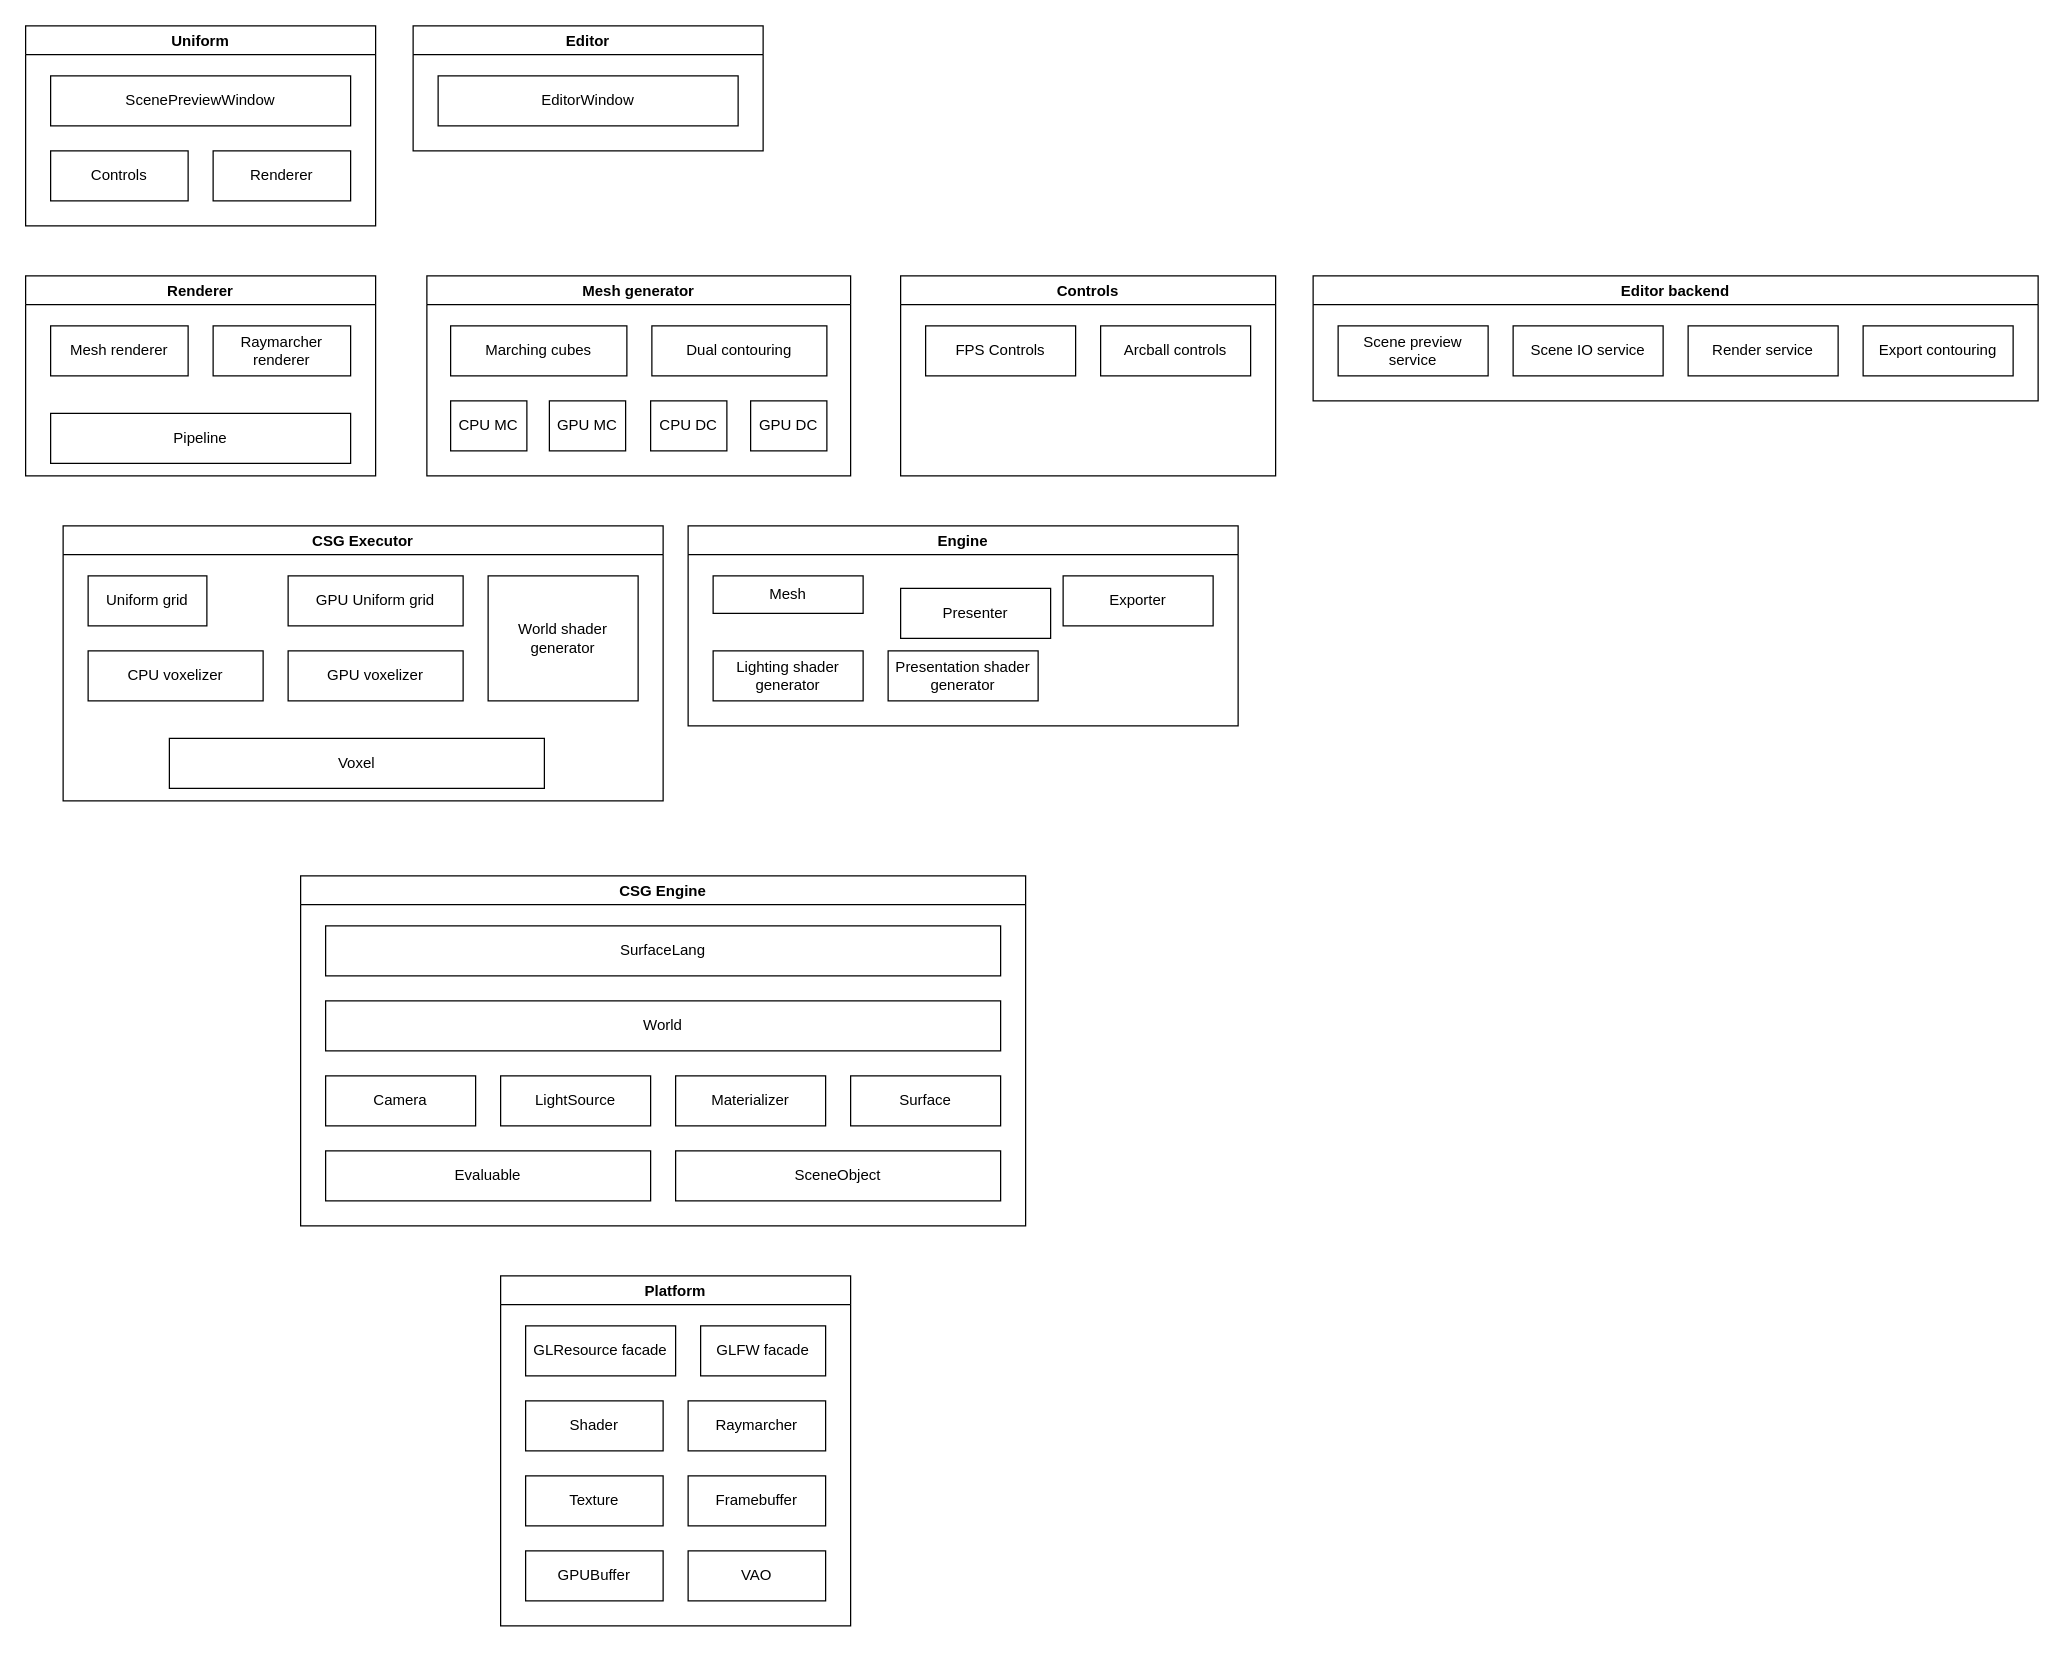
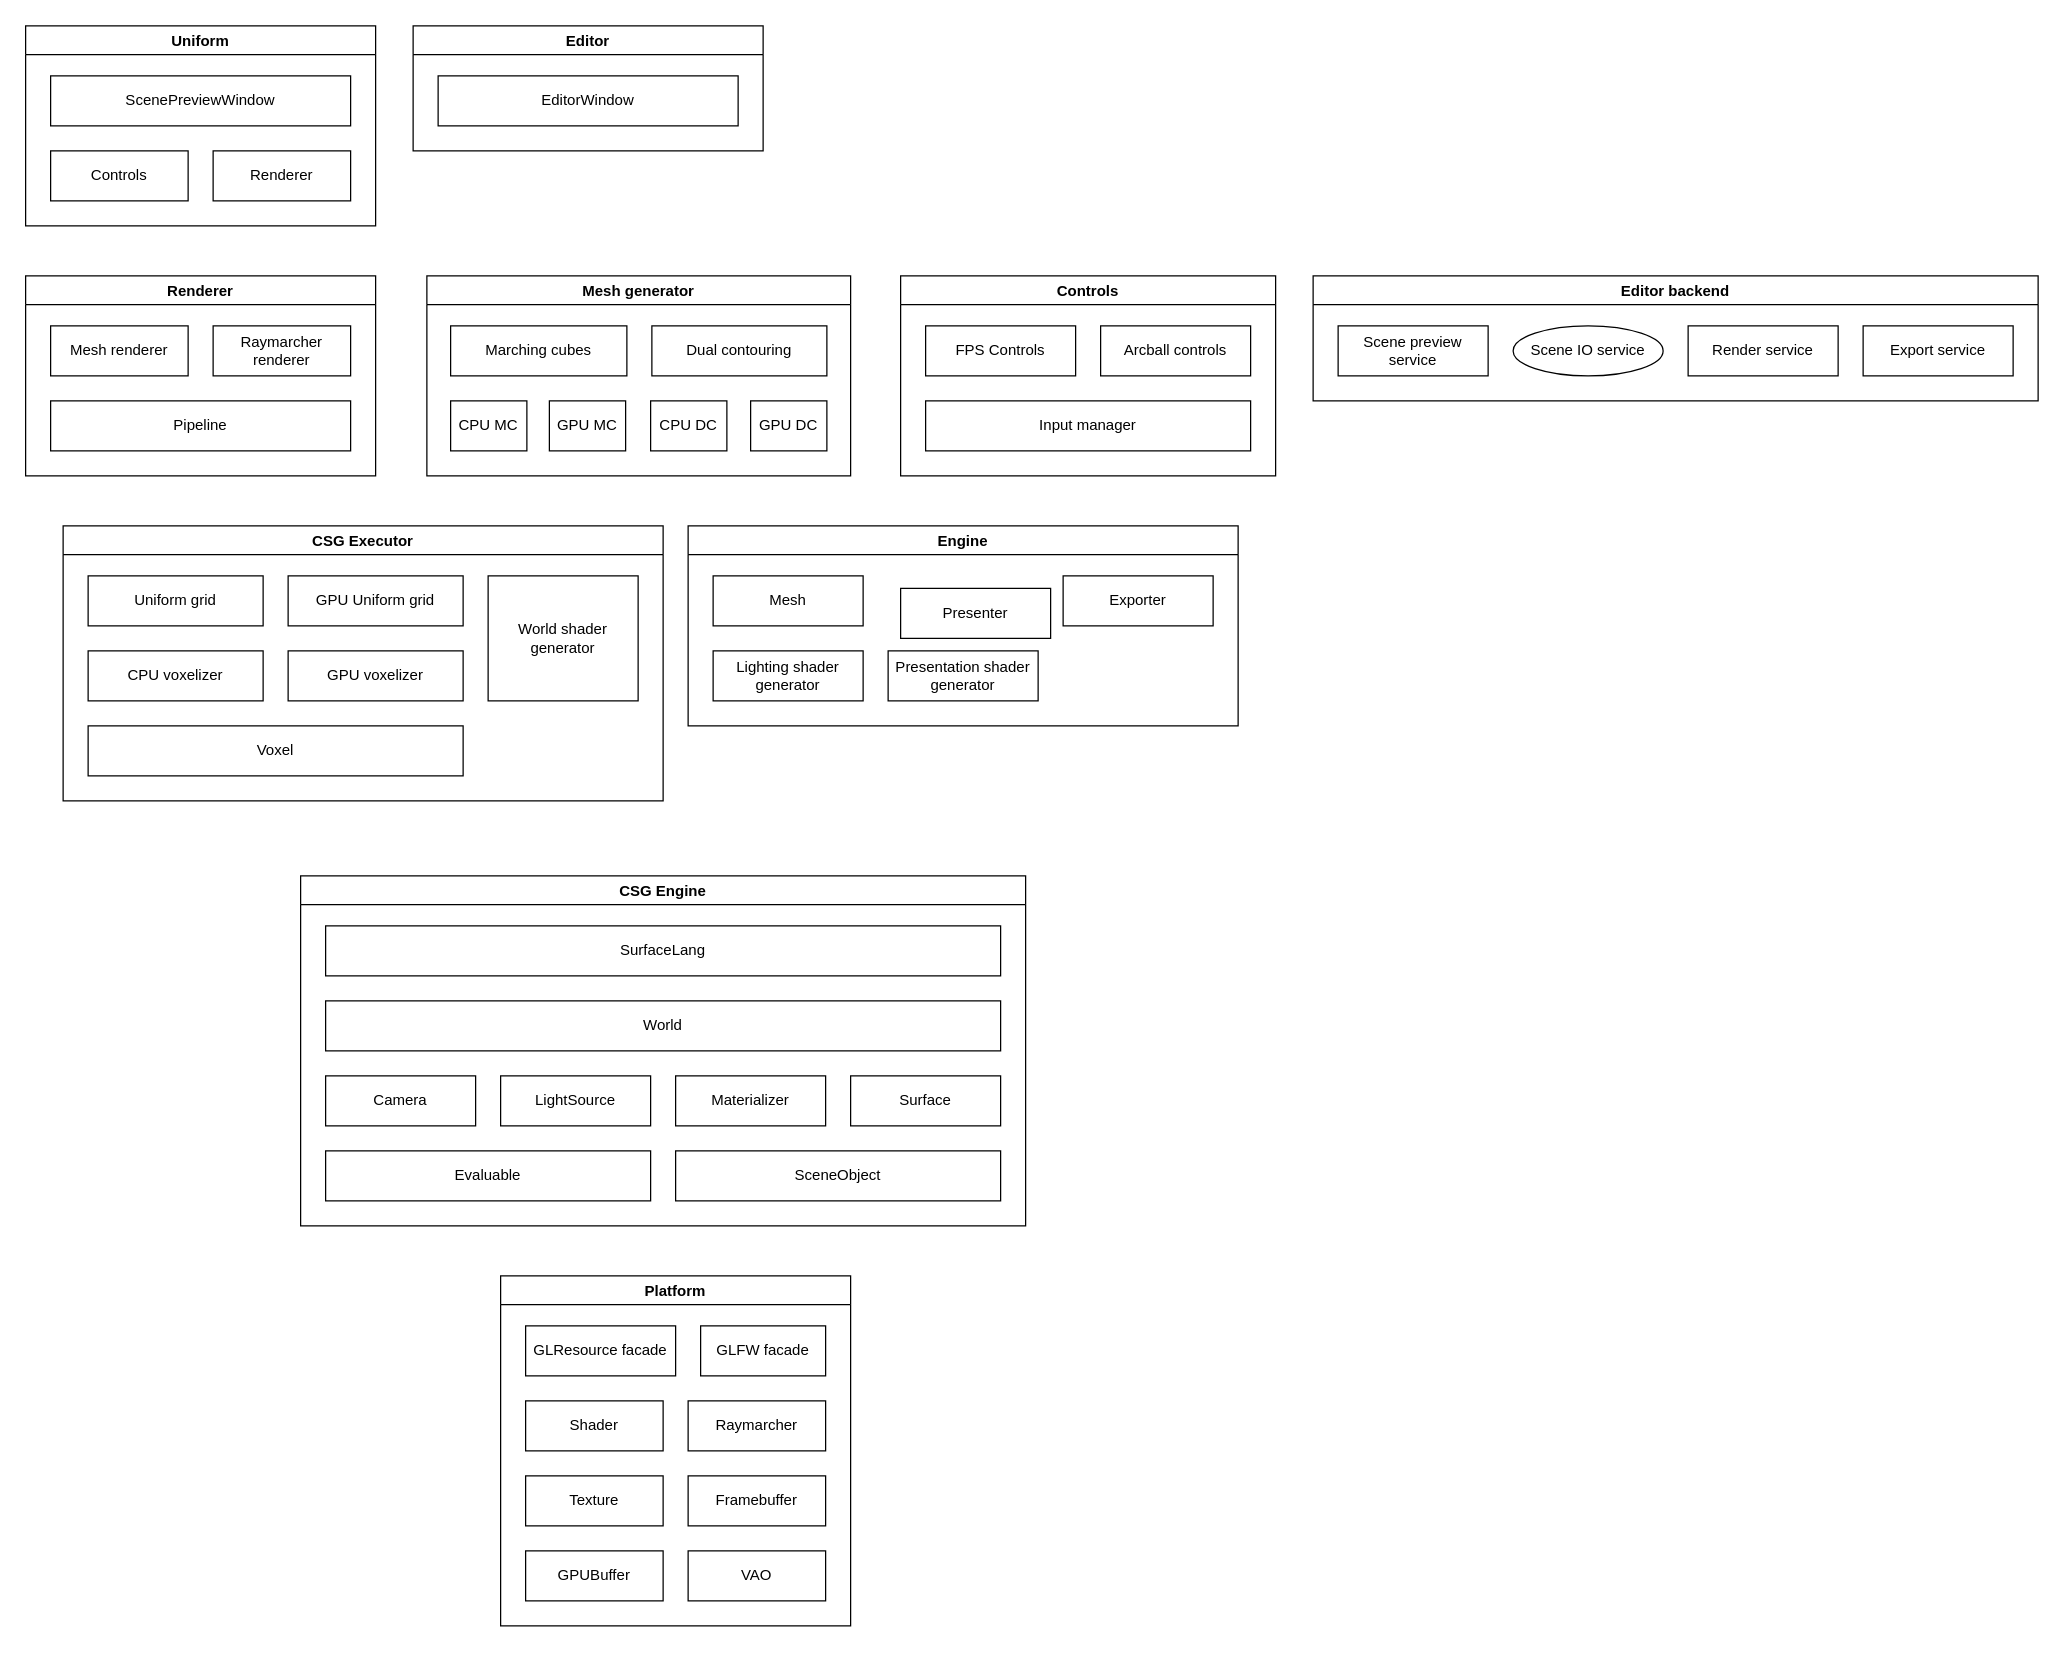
node "Scene IO service": shape rectangle -> ellipse
node "Export contouring": label "Export contouring" -> "Export service"
node "Input manager": added
node "Pipeline": moved (201, 438) -> (201, 426)
node "Mesh": size 150x38 -> 150x50
node "Uniform grid": size 119x50 -> 175x50
node "Voxel": moved (357, 763) -> (276, 751)
